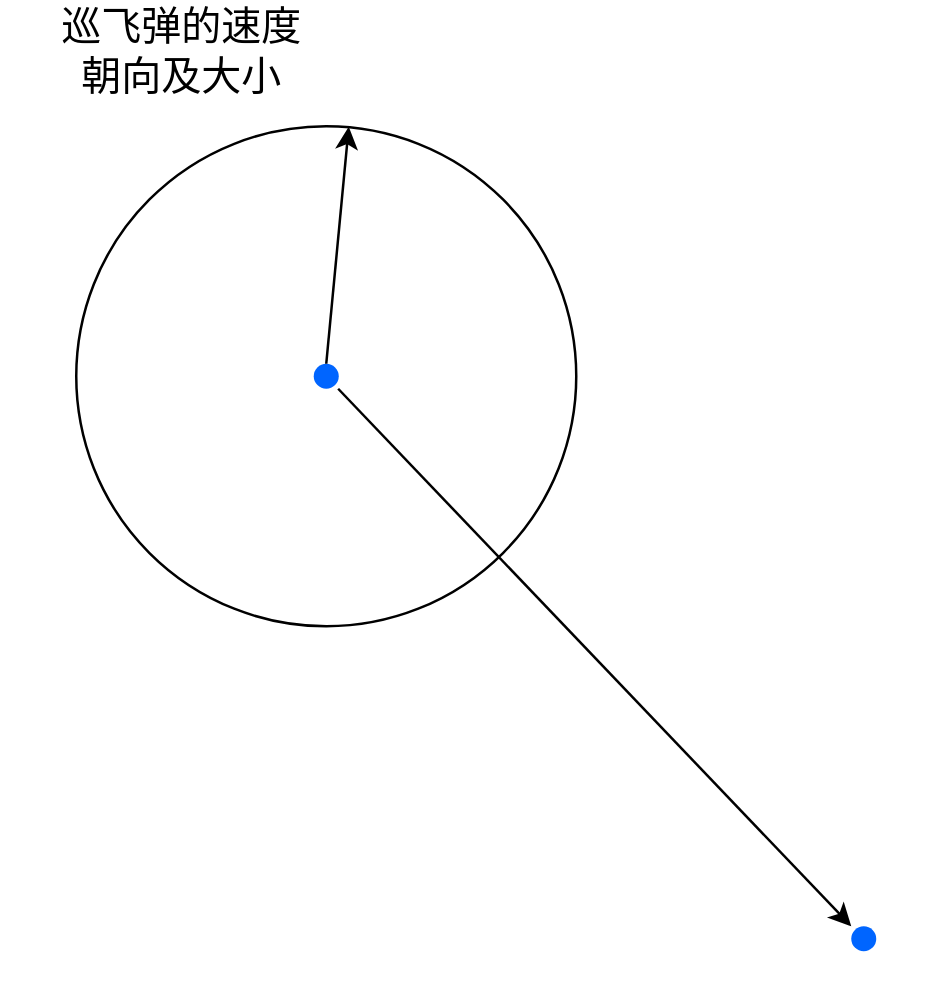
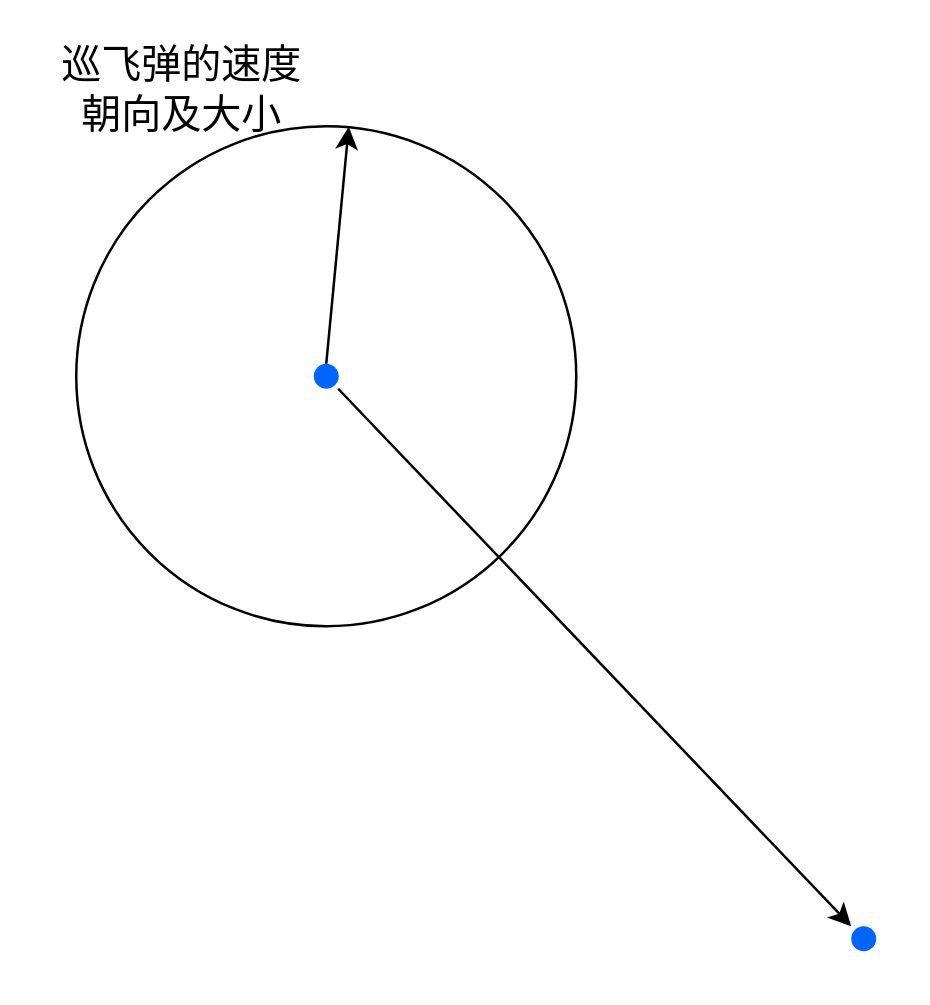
node "巡飞弹的速度朝向及大小": moved (183, 51) -> (183, 89)
